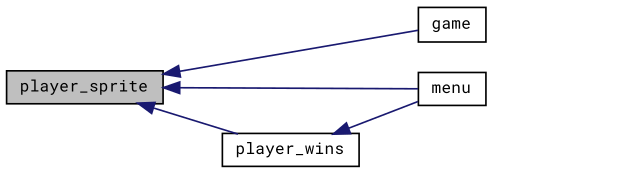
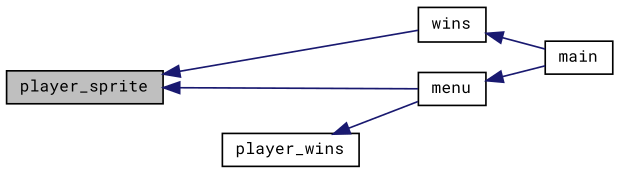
node "game": label "game" -> "wins"
node "main": added
edge "player_wins" -> "player_sprite": removed
